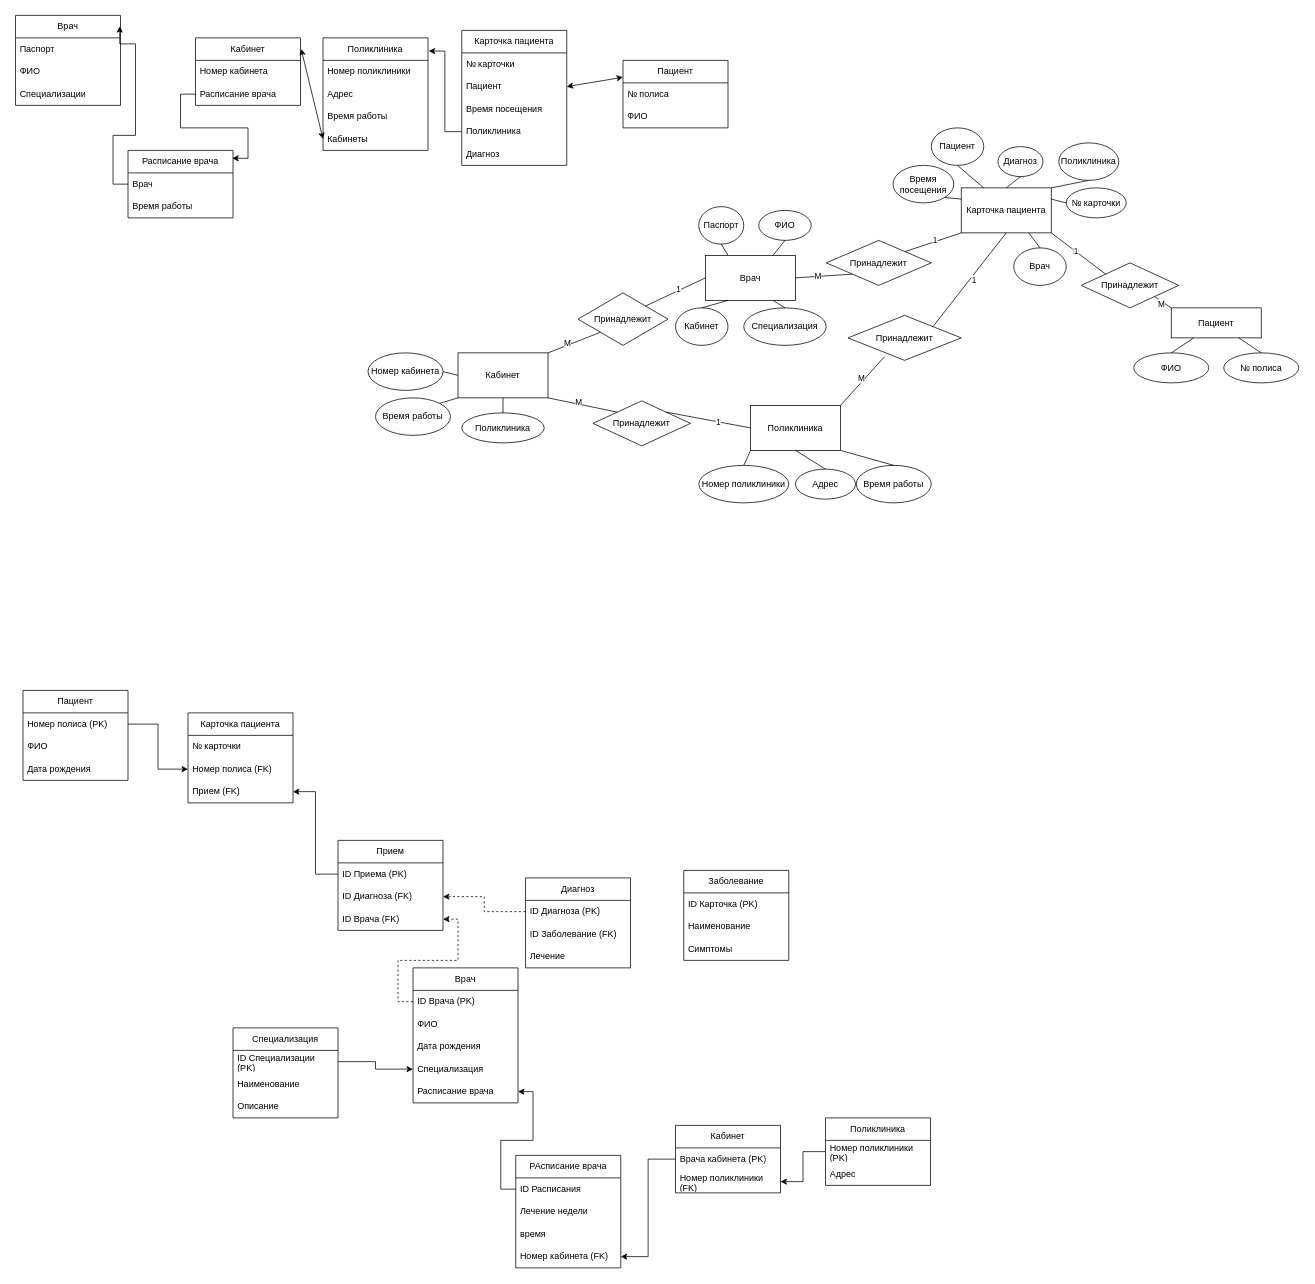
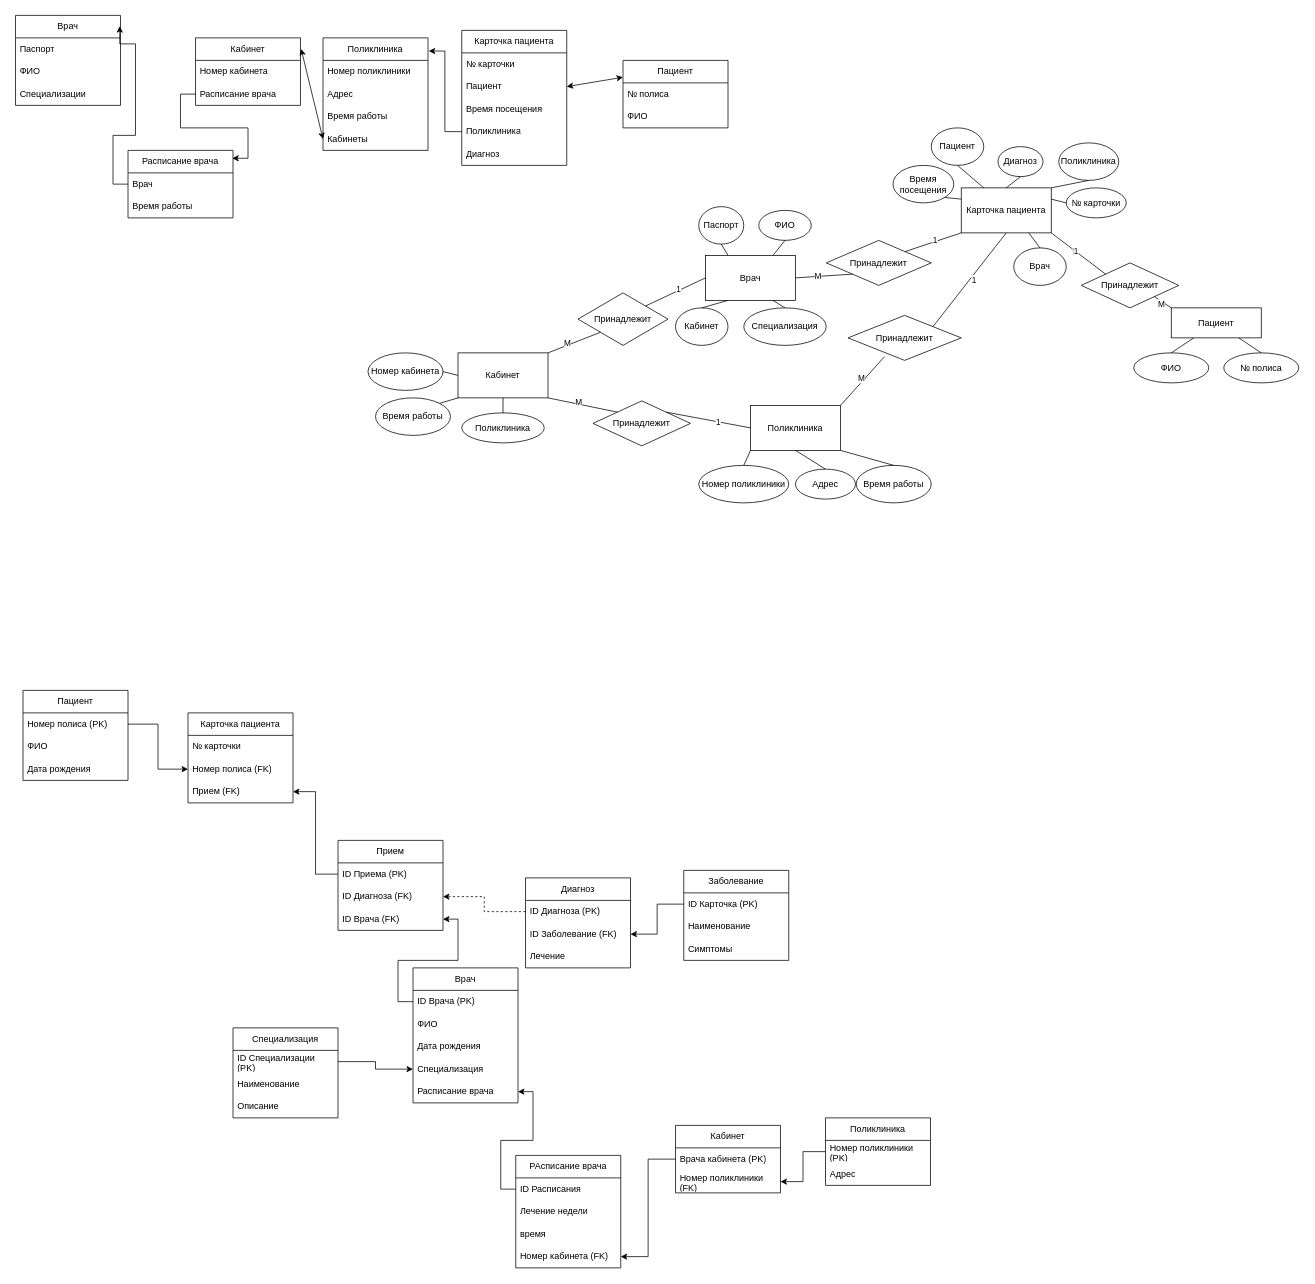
edge "ID Карточка (PK)" -> "ID Заболевание (FK)": added
edge "ID Врача (PK)" -> "ID Врачa (FK)": style dashed -> solid
